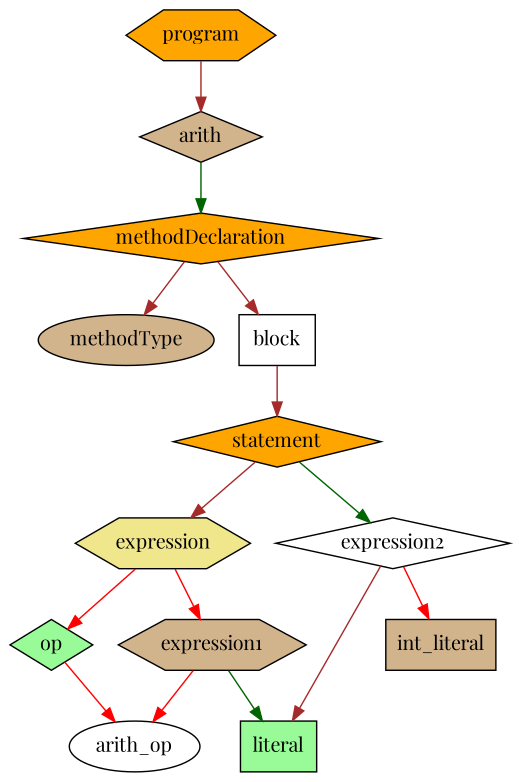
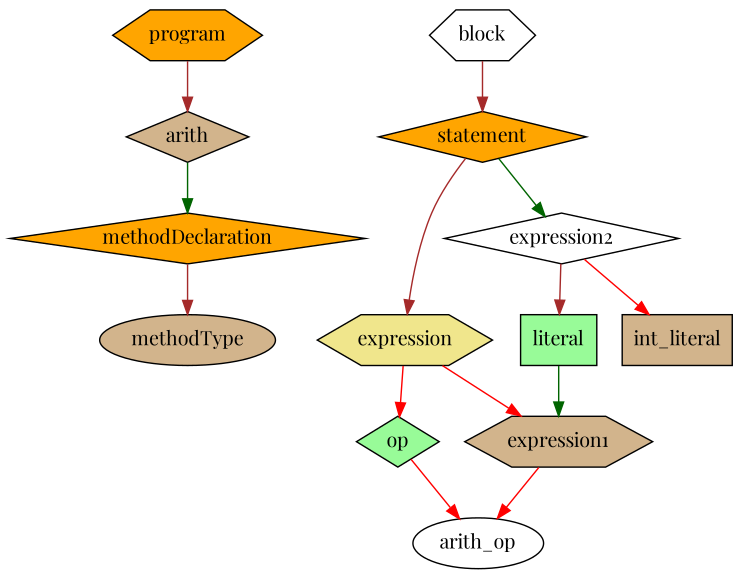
edge "methodDeclaration" -> "block": removed
node "block": shape box -> hexagon
edge "expression1" -> "literal": reversed
